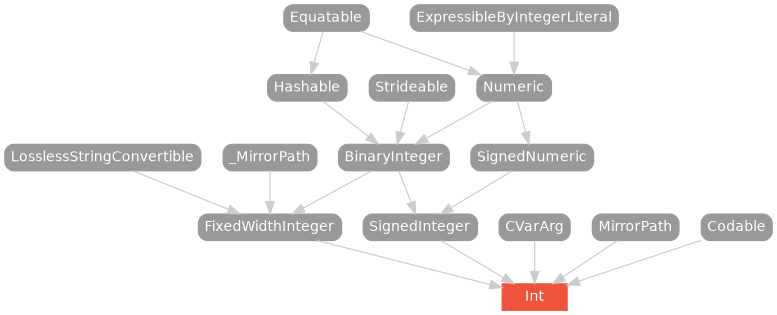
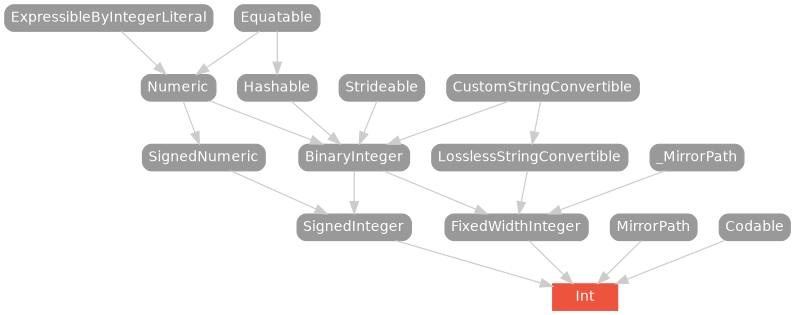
node "CustomStringConvertible": added
node "CVarArg": removed
